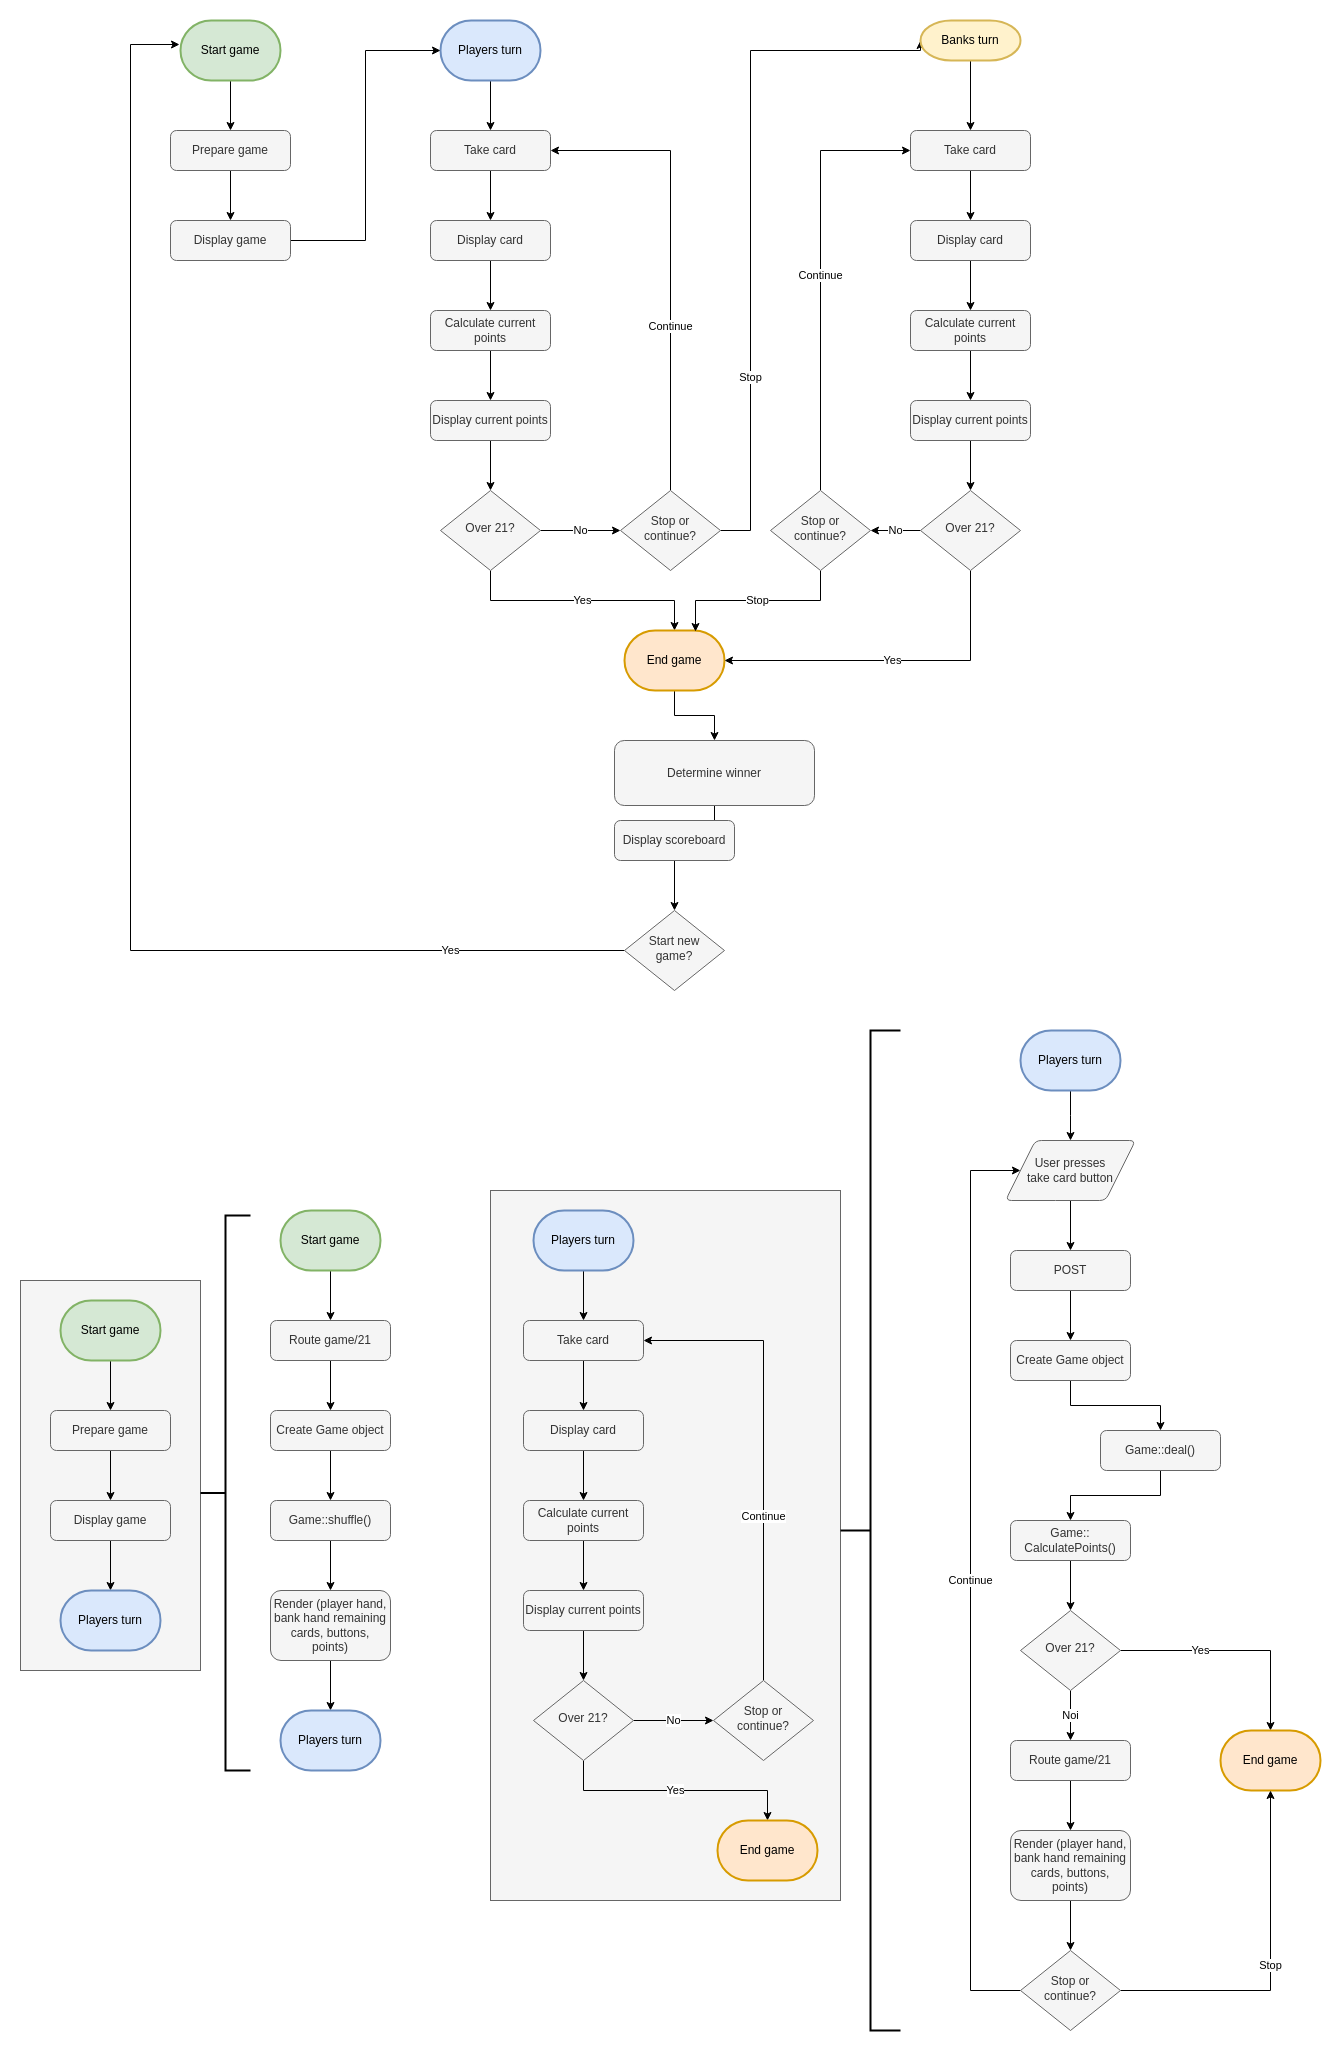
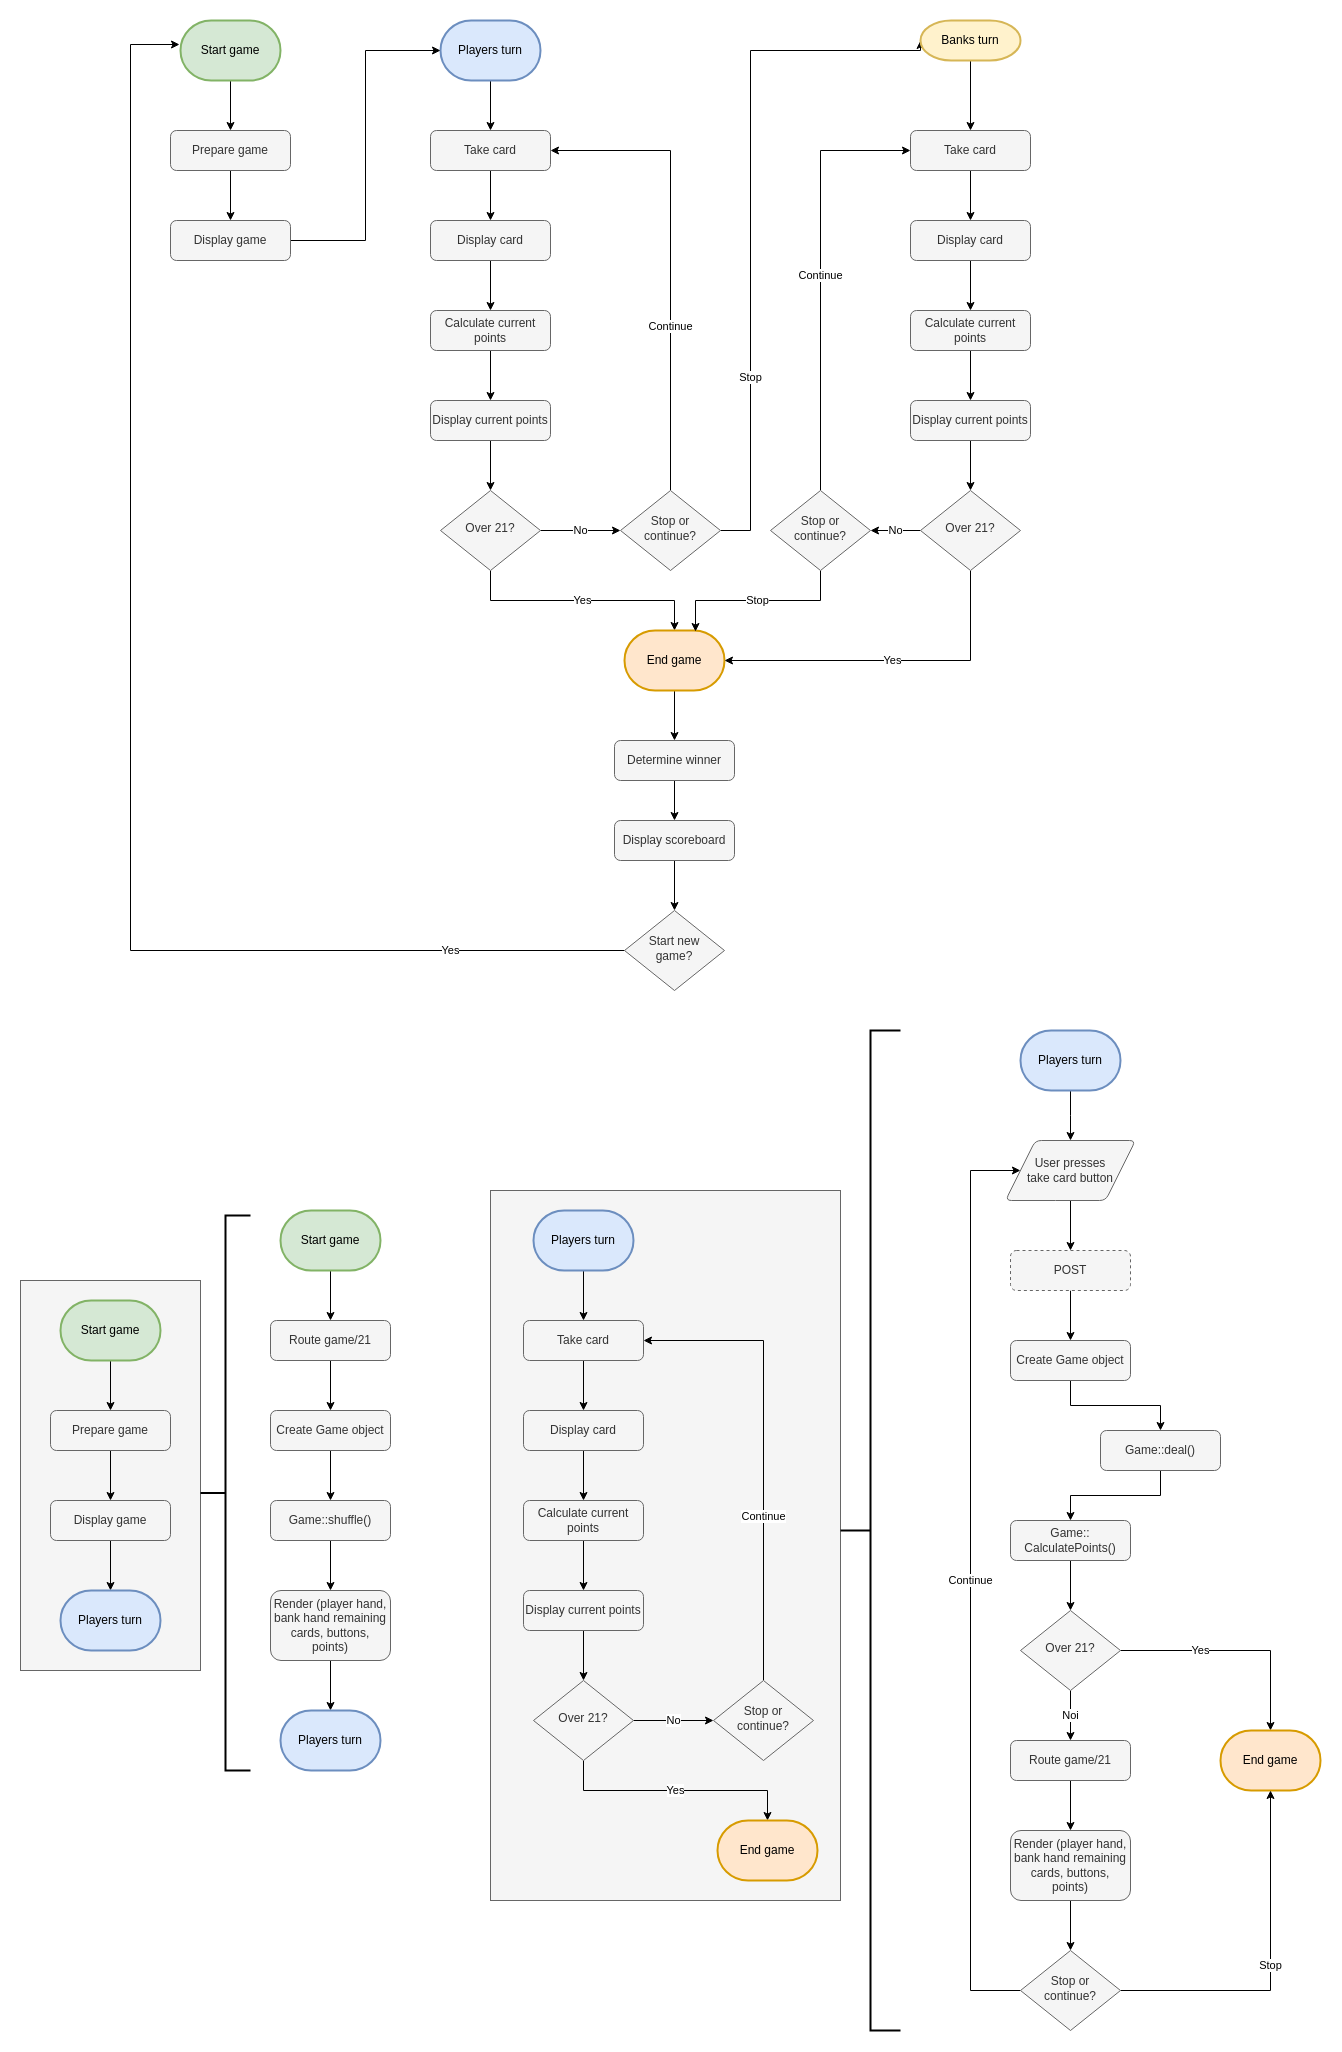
node "Determine winner": size 200x65 -> 120x40
node "POST": style solid -> dashed
